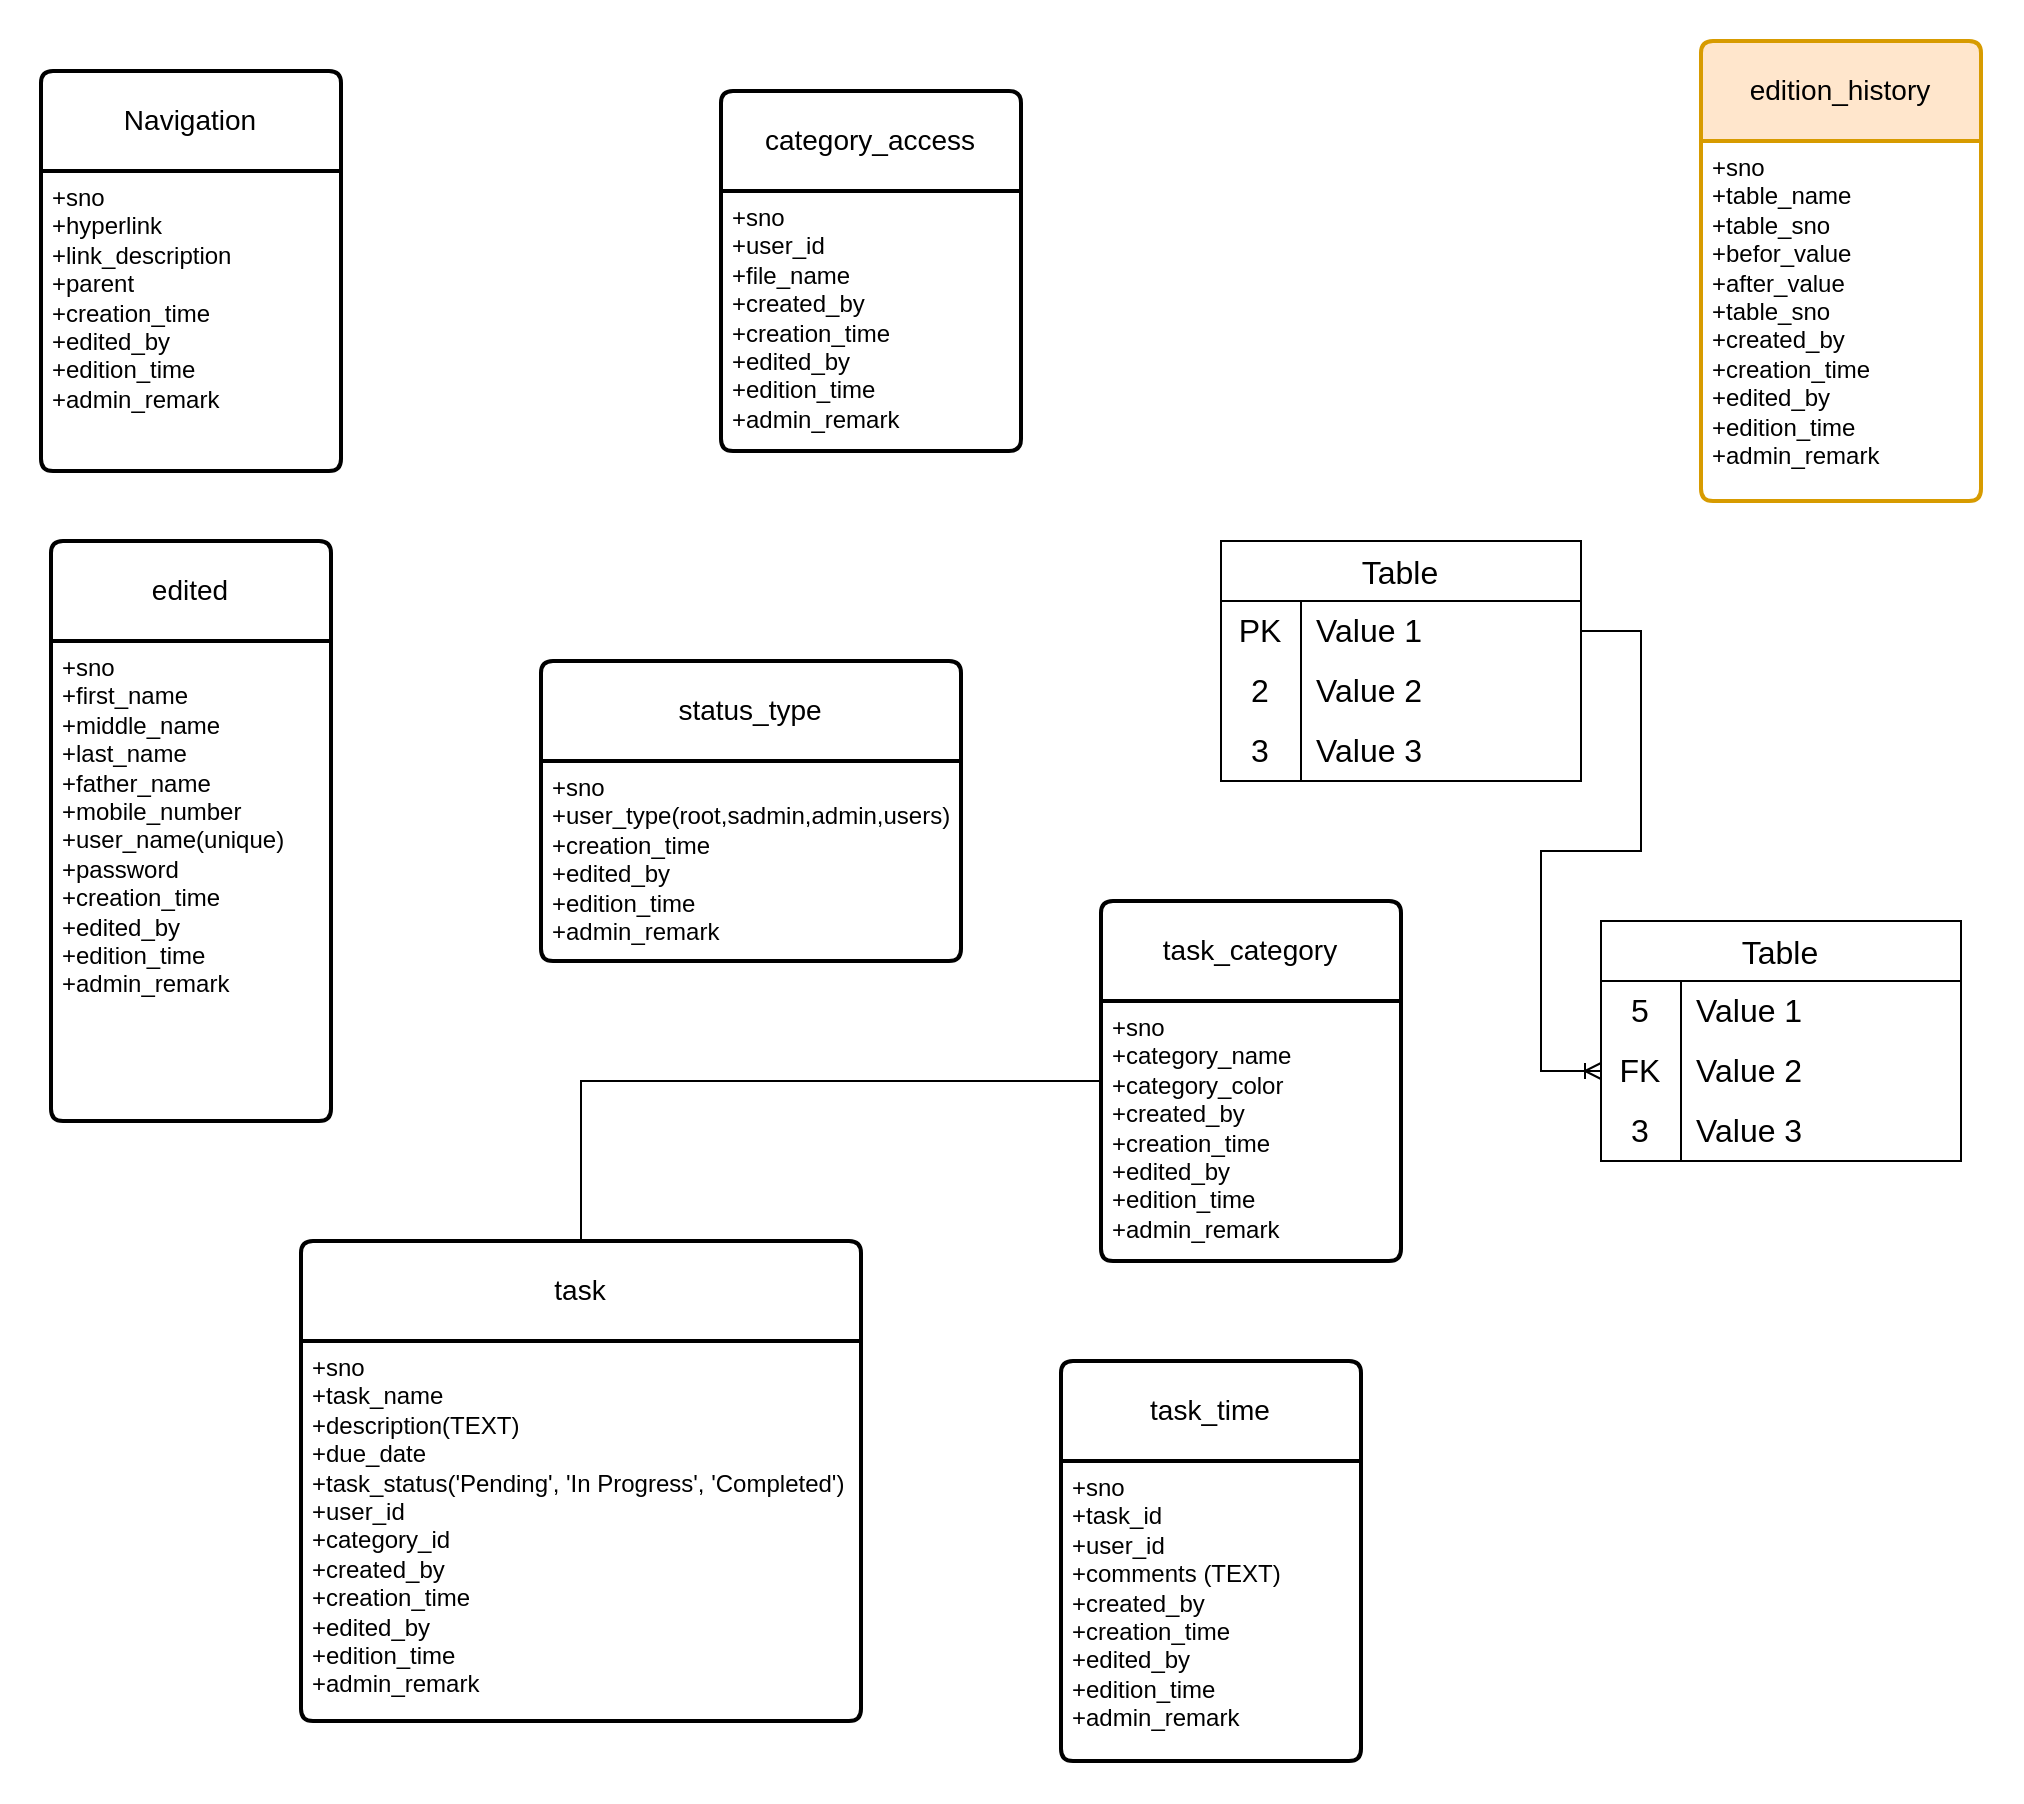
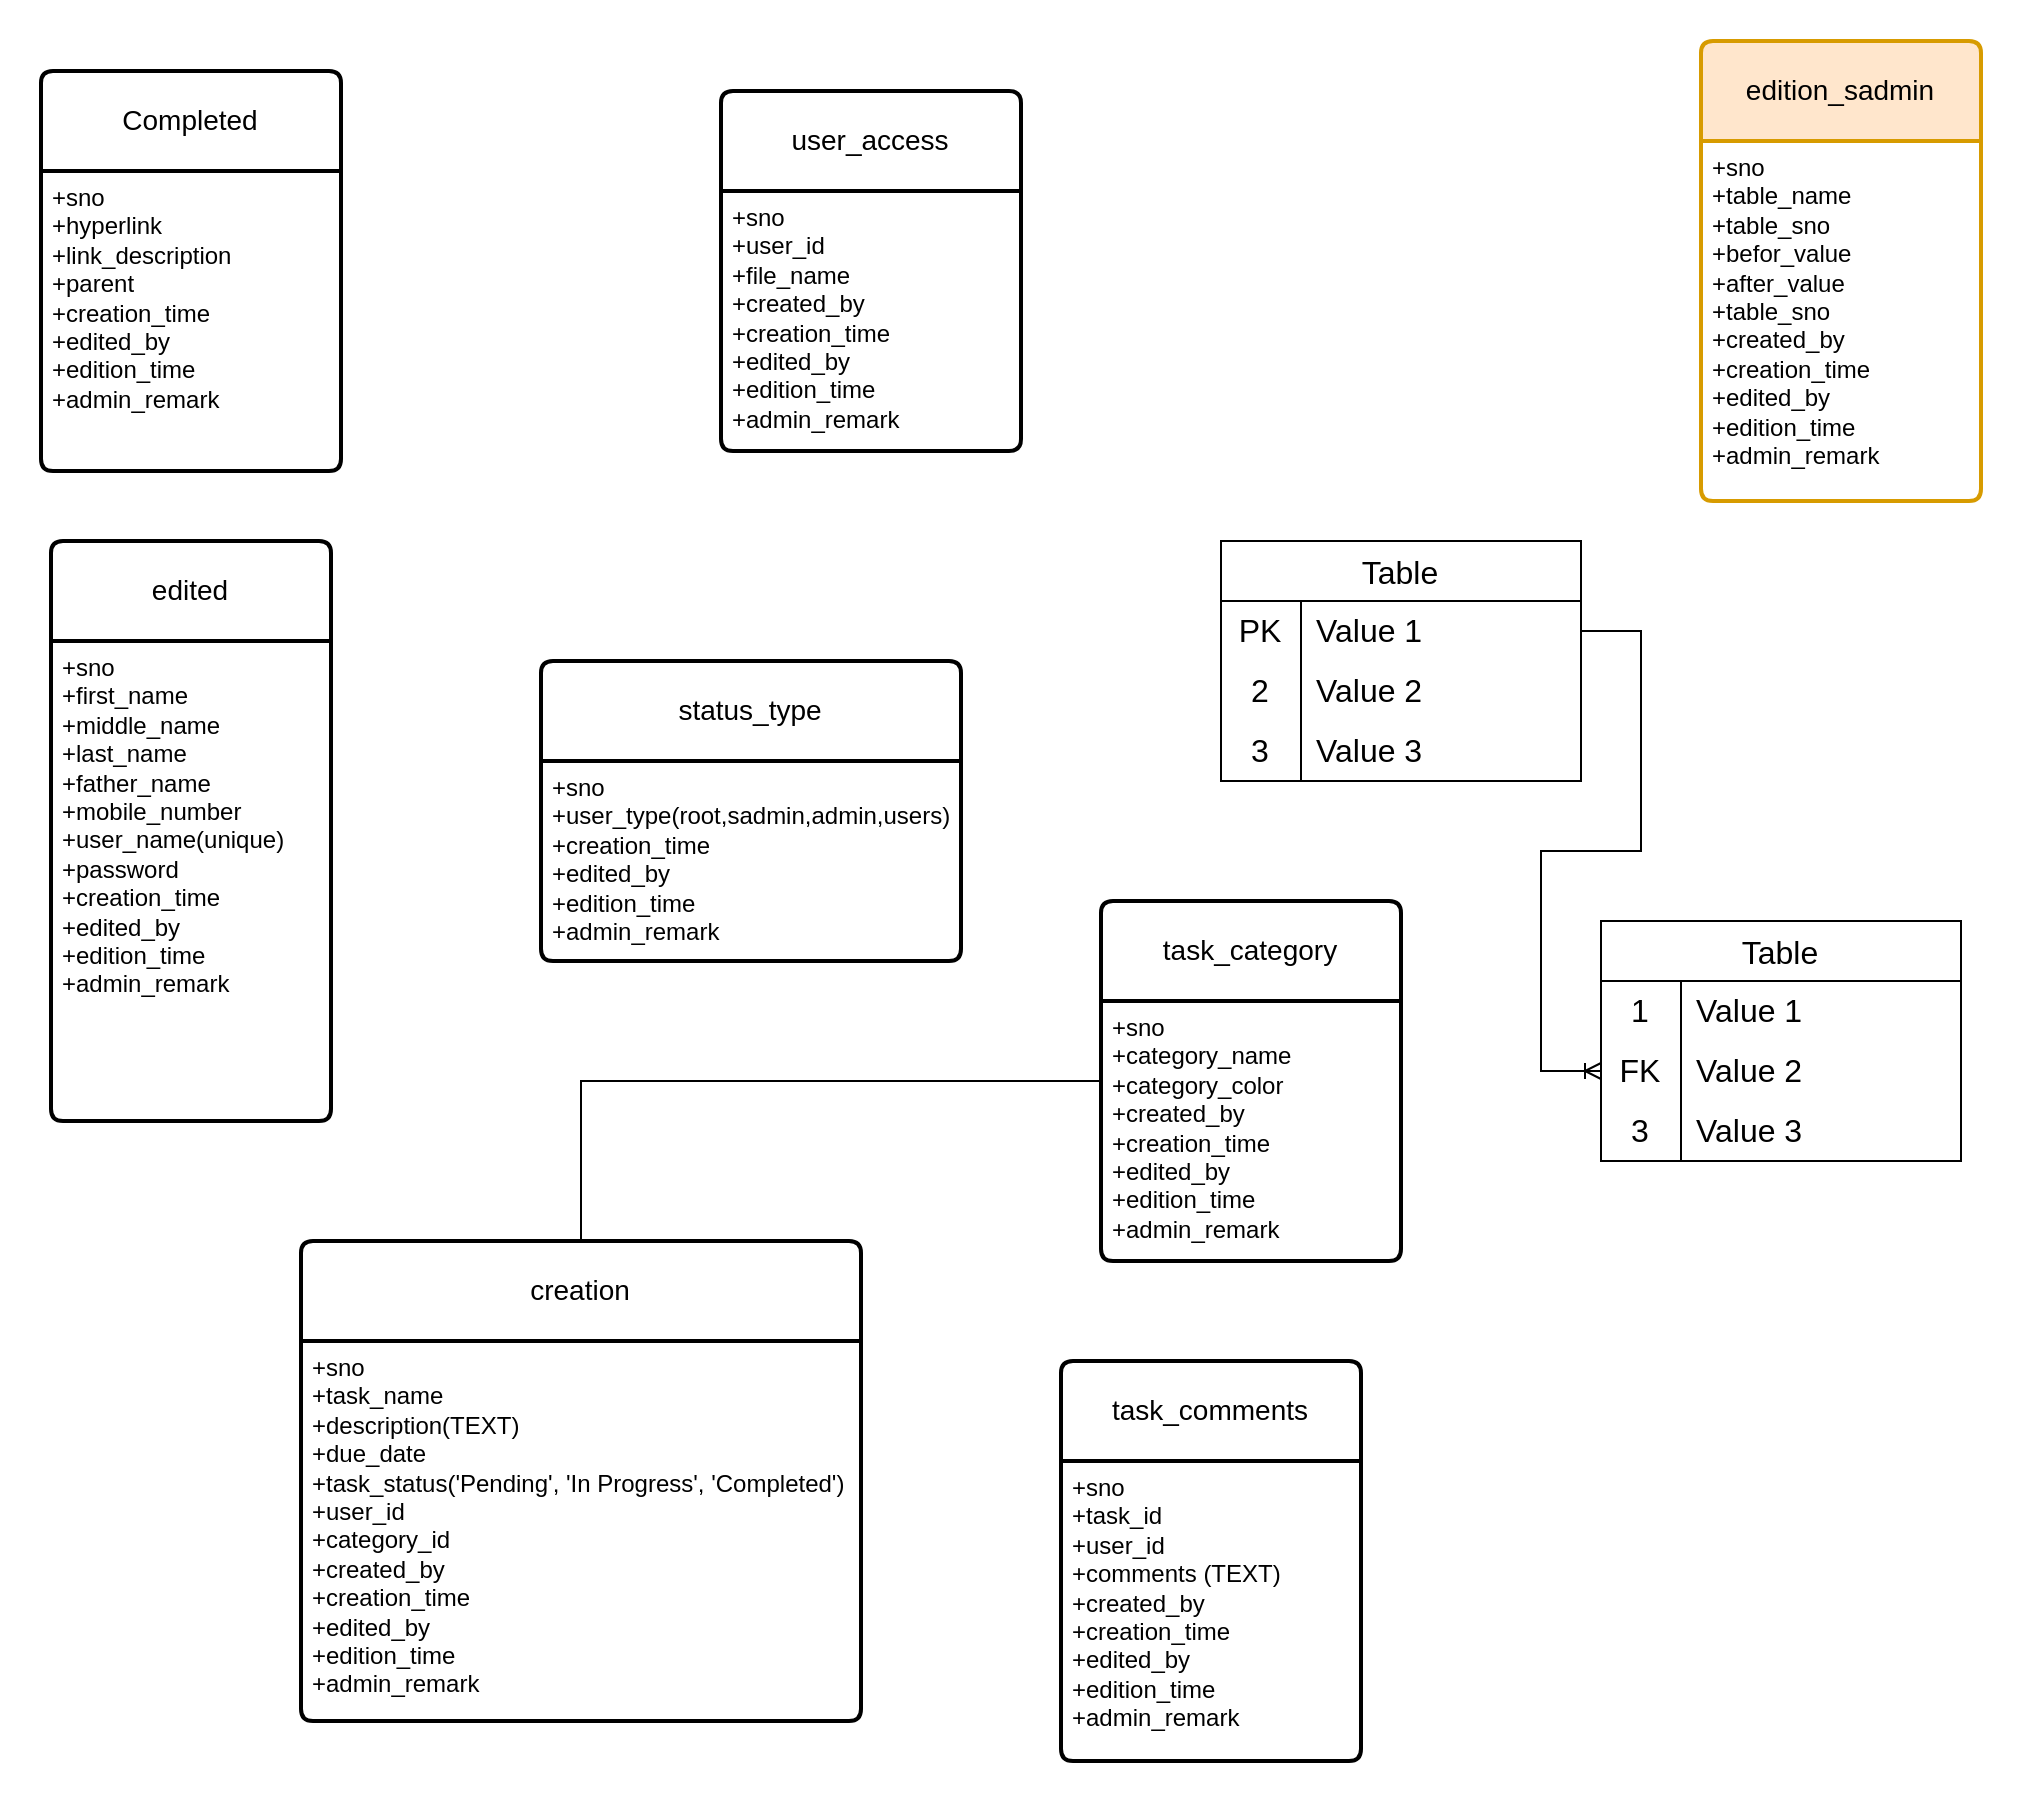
node "edition_history": label "edition_history" -> "edition_sadmin"
node "Navigation": label "Navigation" -> "Completed"
node "category_access": label "category_access" -> "user_access"
node "5": label "5" -> "1"
node "task": label "task" -> "creation"
node "task_time": label "task_time" -> "task_comments"
